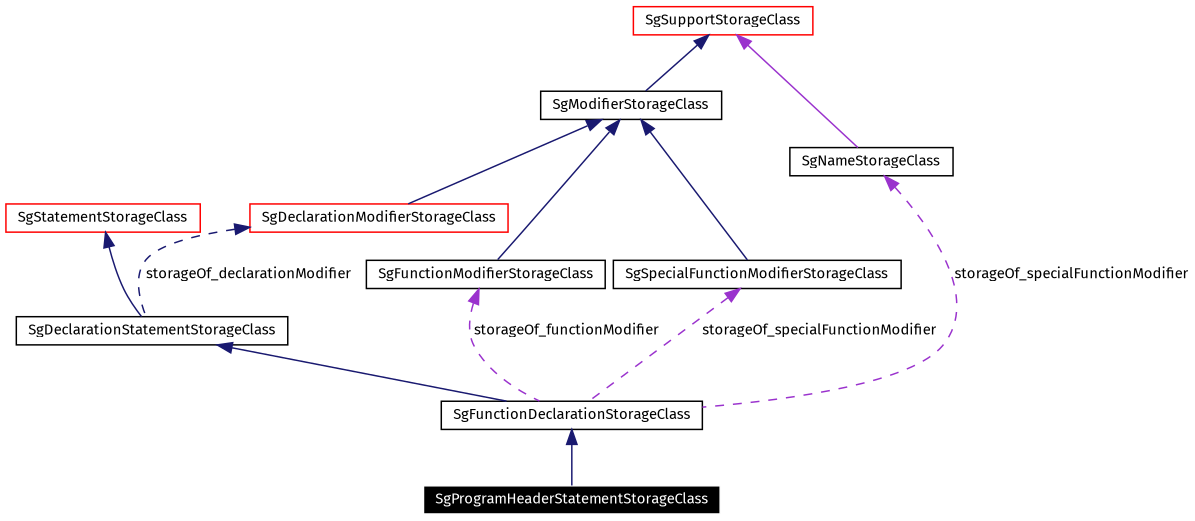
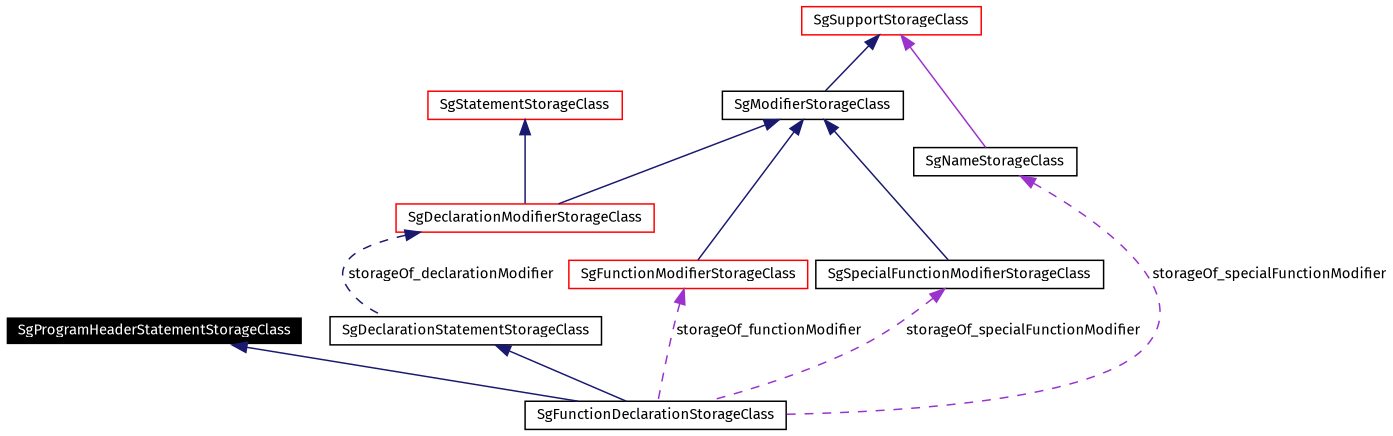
node "SgFunctionModifierStorageClass": color black -> red
edge "SgDeclarationStatementStorageClass" -> "SgStatementStorageClass": now "SgDeclarationModifierStorageClass" -> "SgStatementStorageClass"
edge "SgProgramHeaderStatementStorageClass" -> "SgFunctionDeclarationStorageClass": reversed
